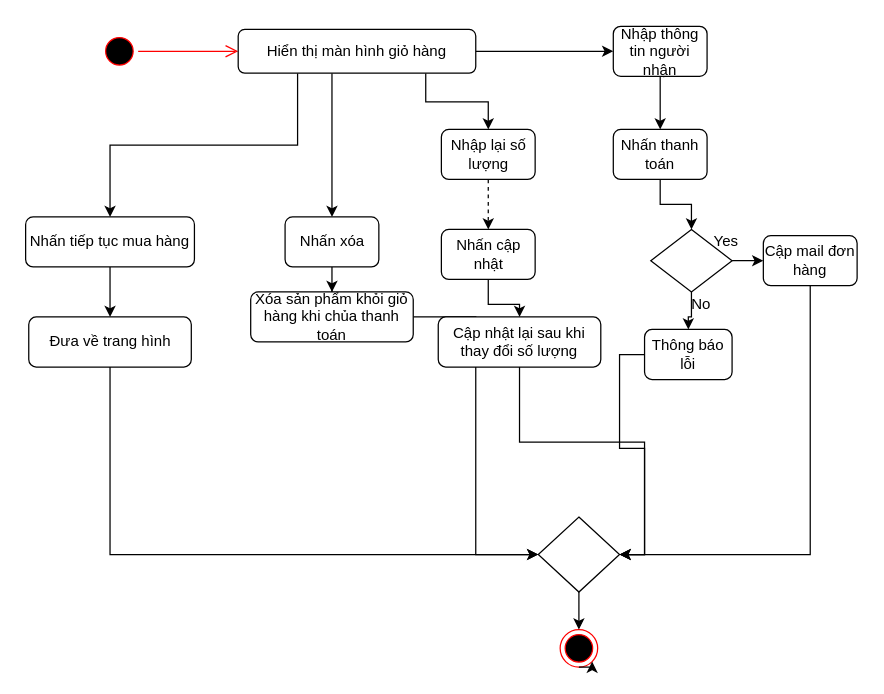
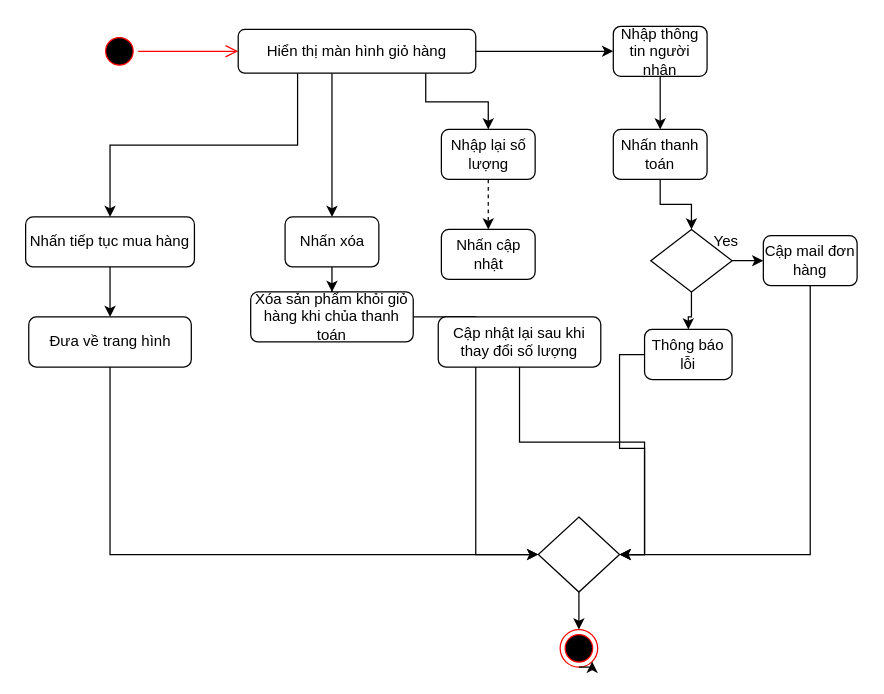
edge "Nhấn cập nhật" -> "Cập nhật lại sau khi thay đổi số lượng": removed
node "No": removed
